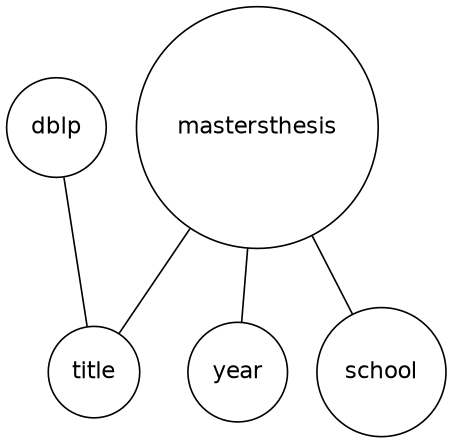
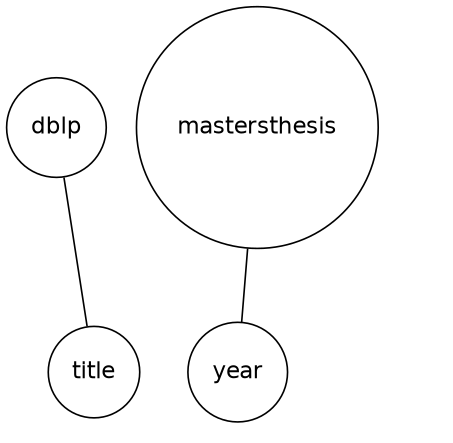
edge "mastersthesis" -- "title": removed
node "school": removed
